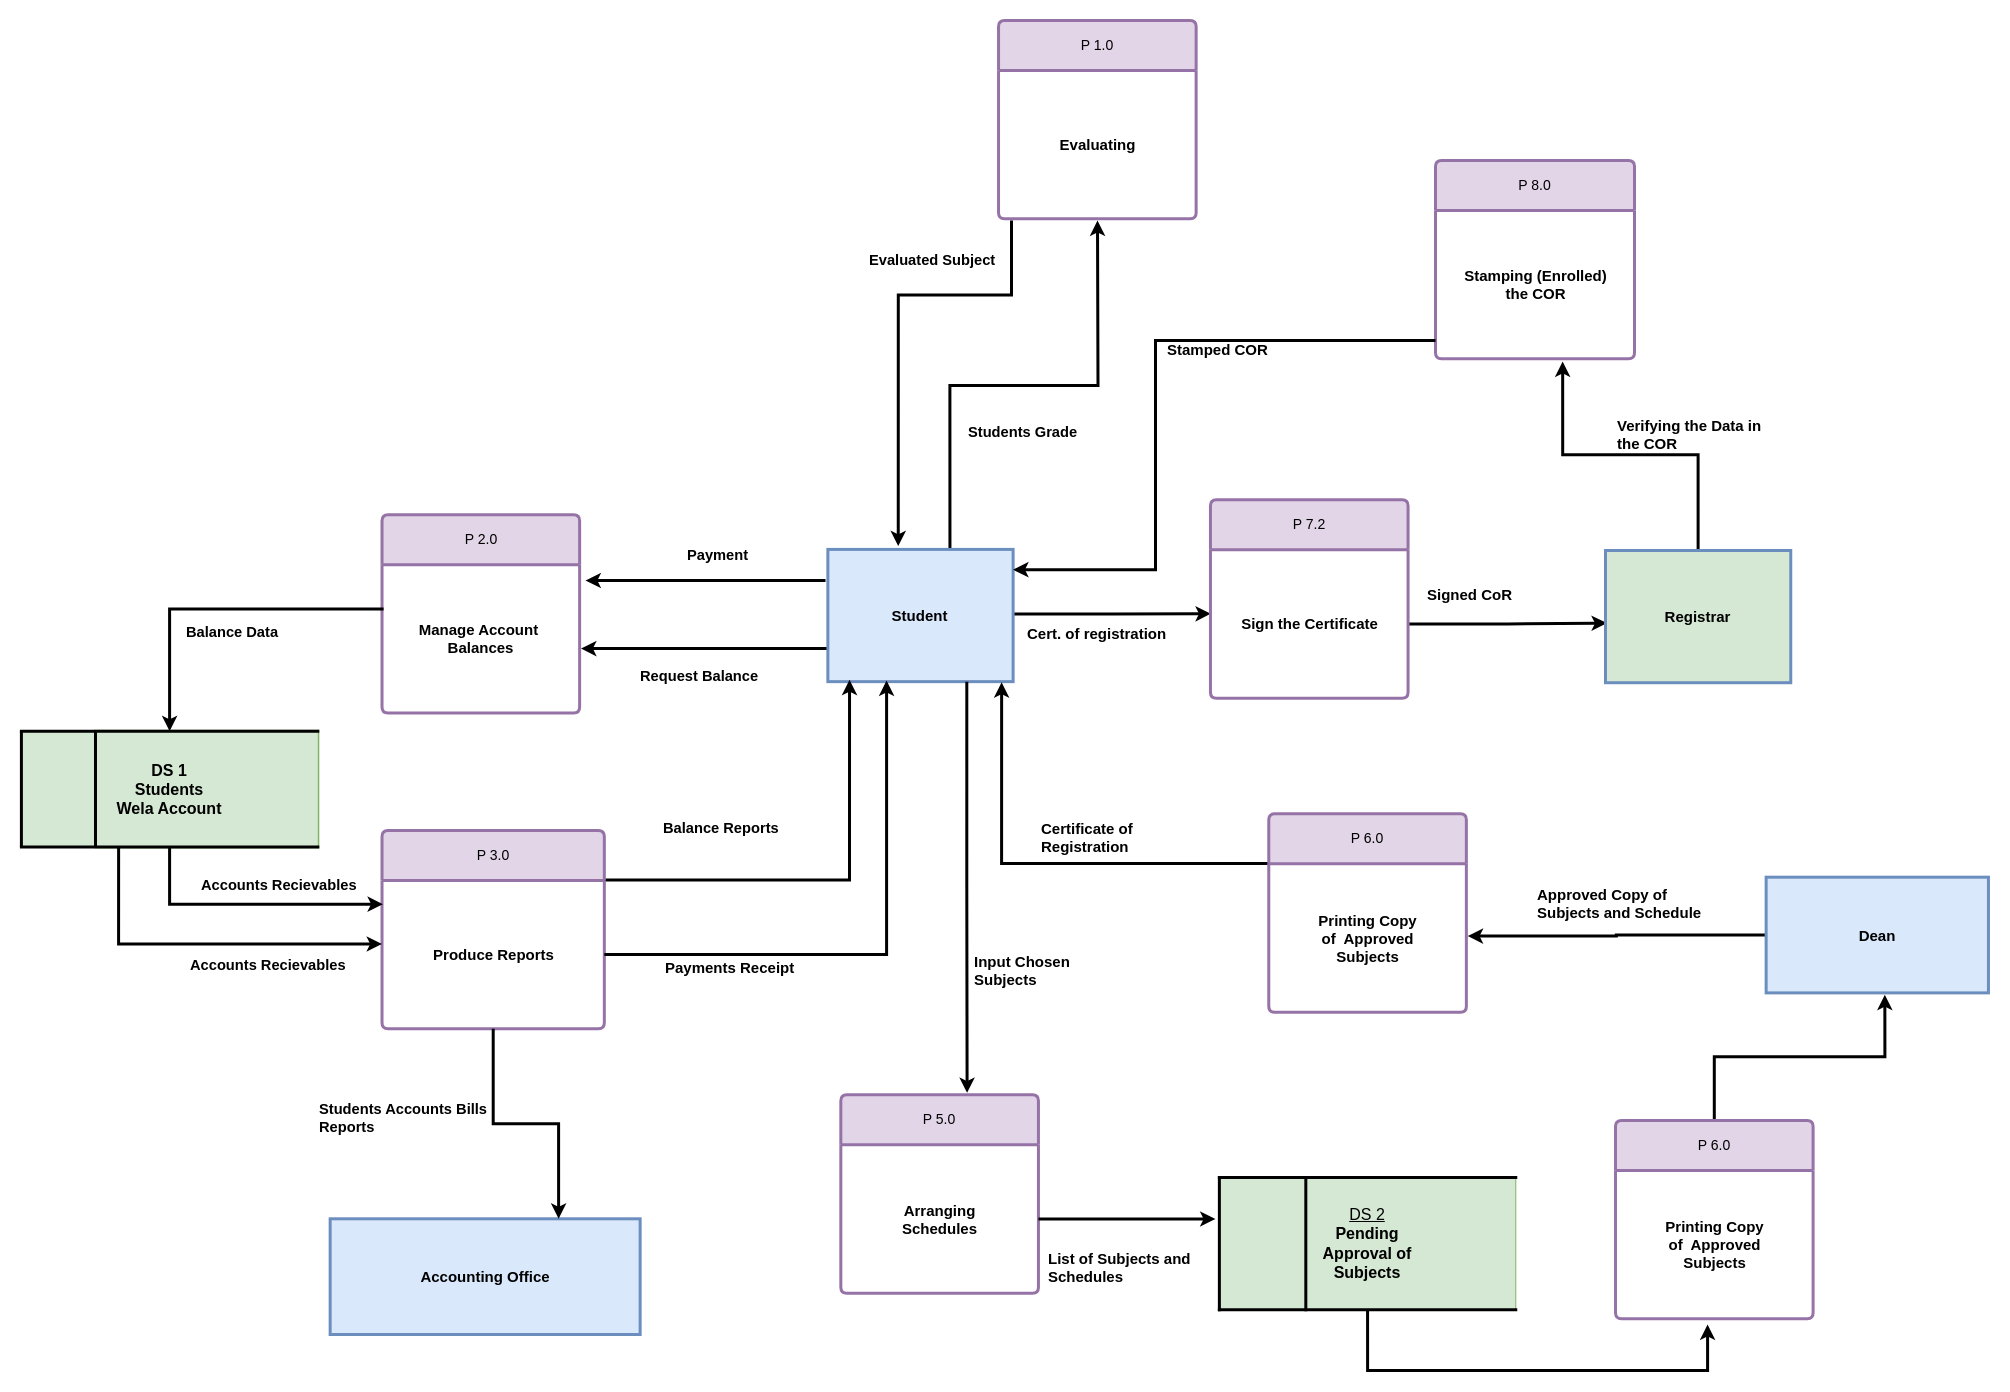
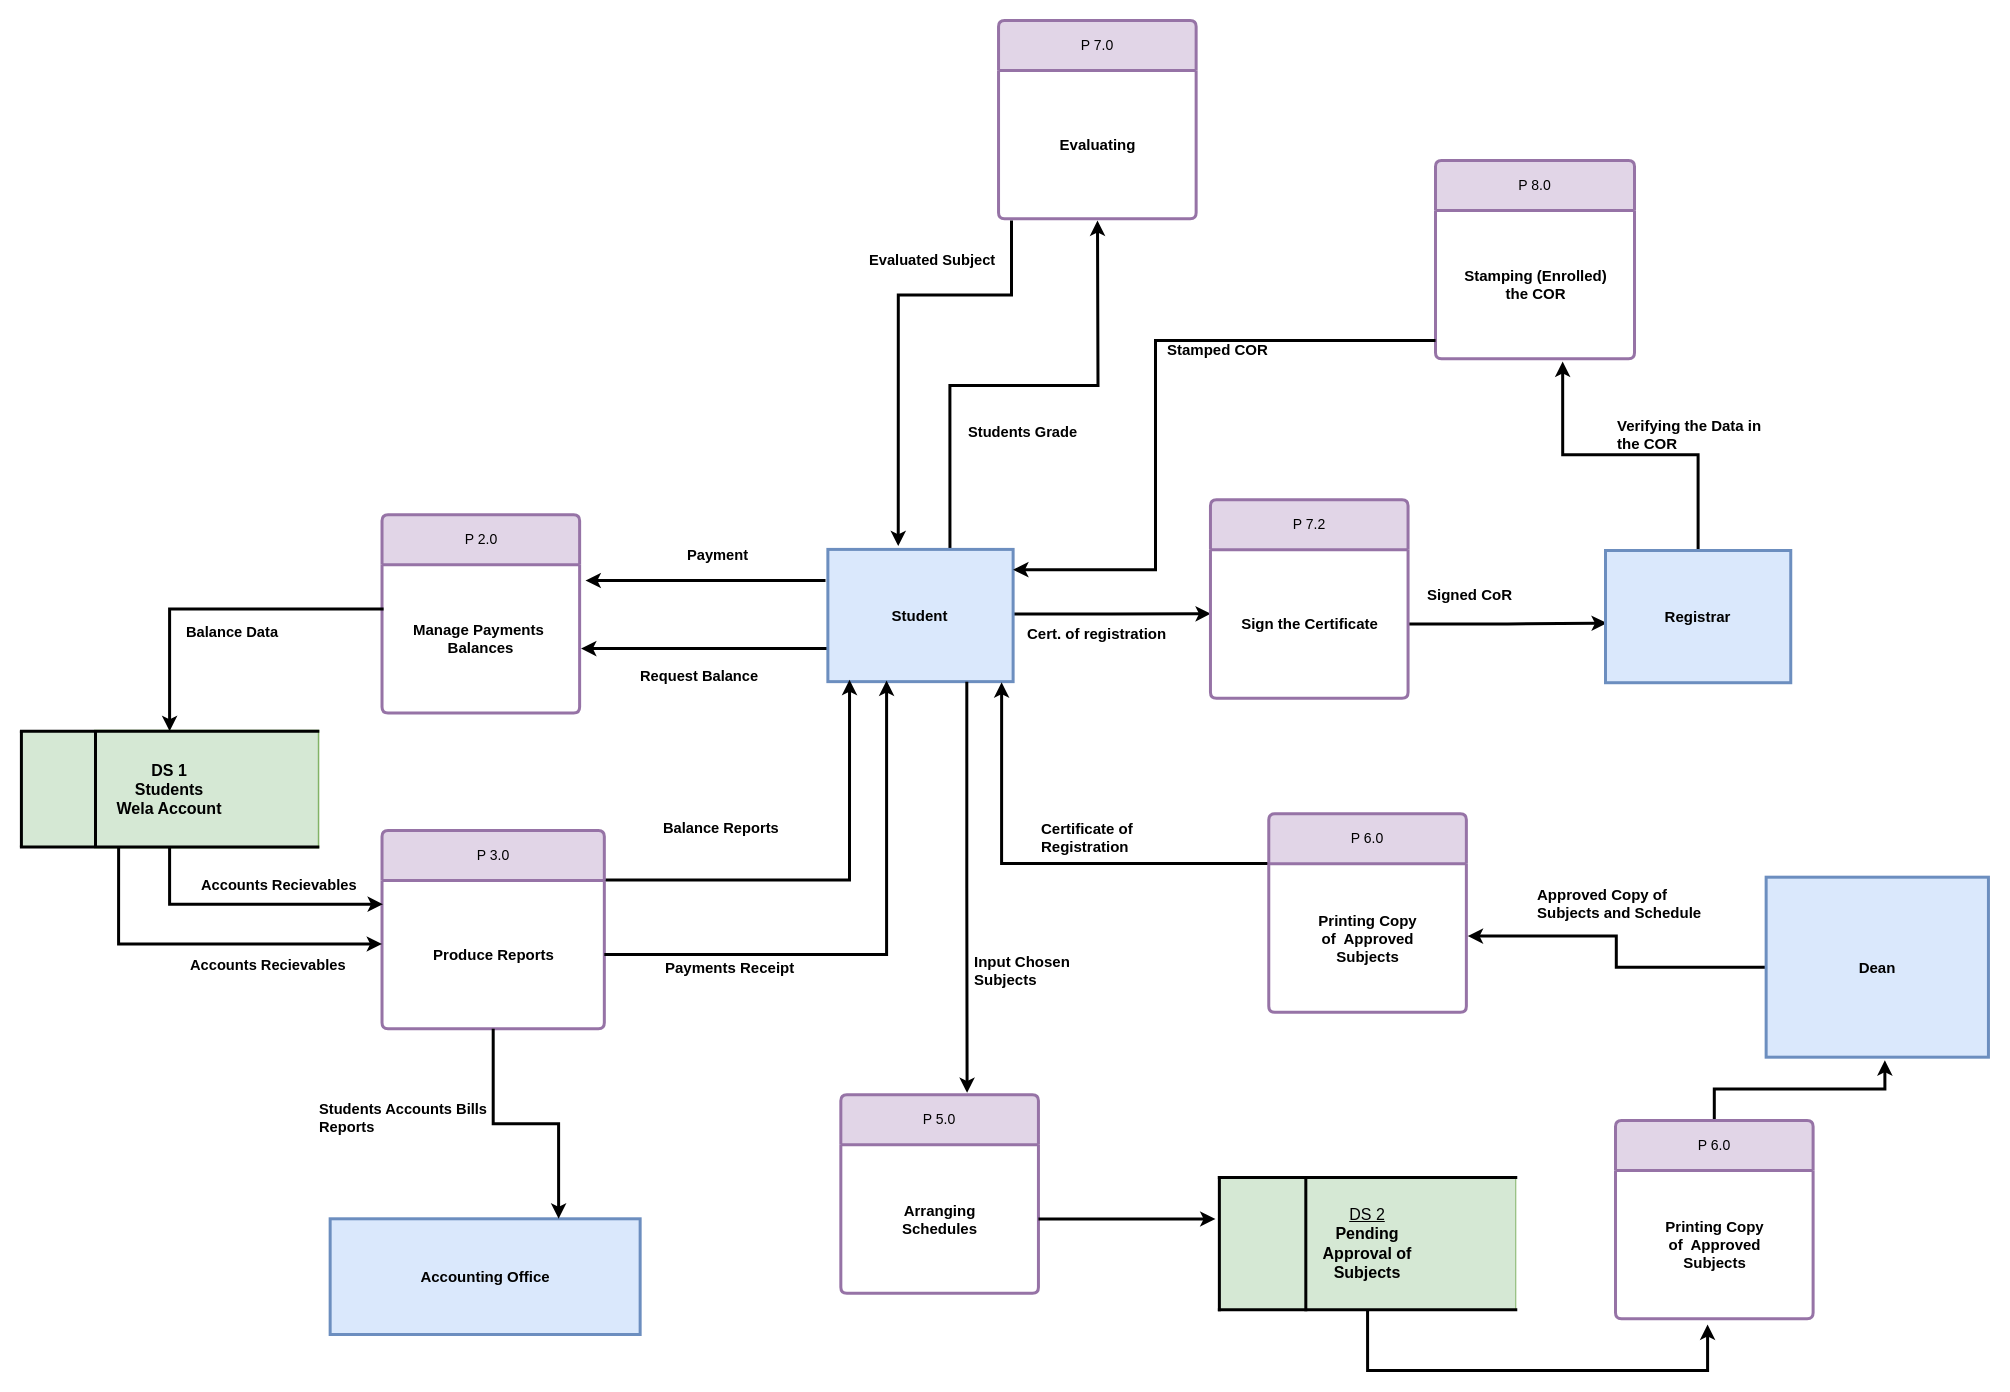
node "P 1.0": label "P 1.0" -> "P 7.0"
node "Registrar": fillcolor #d5e8d4 -> #dae8fc
node "Manage Account Balances": label "Manage Account Balances" -> "Manage Payments Balances"
node "Dean": size 222x116 -> 222x180
node "List of Subjects and Schedules": removed
